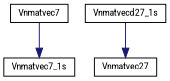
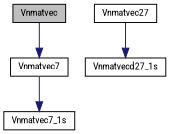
node "Vnmatvec": added
edge "Vnmatvecd27_1s" -> "Vnmatvec27": reversed
